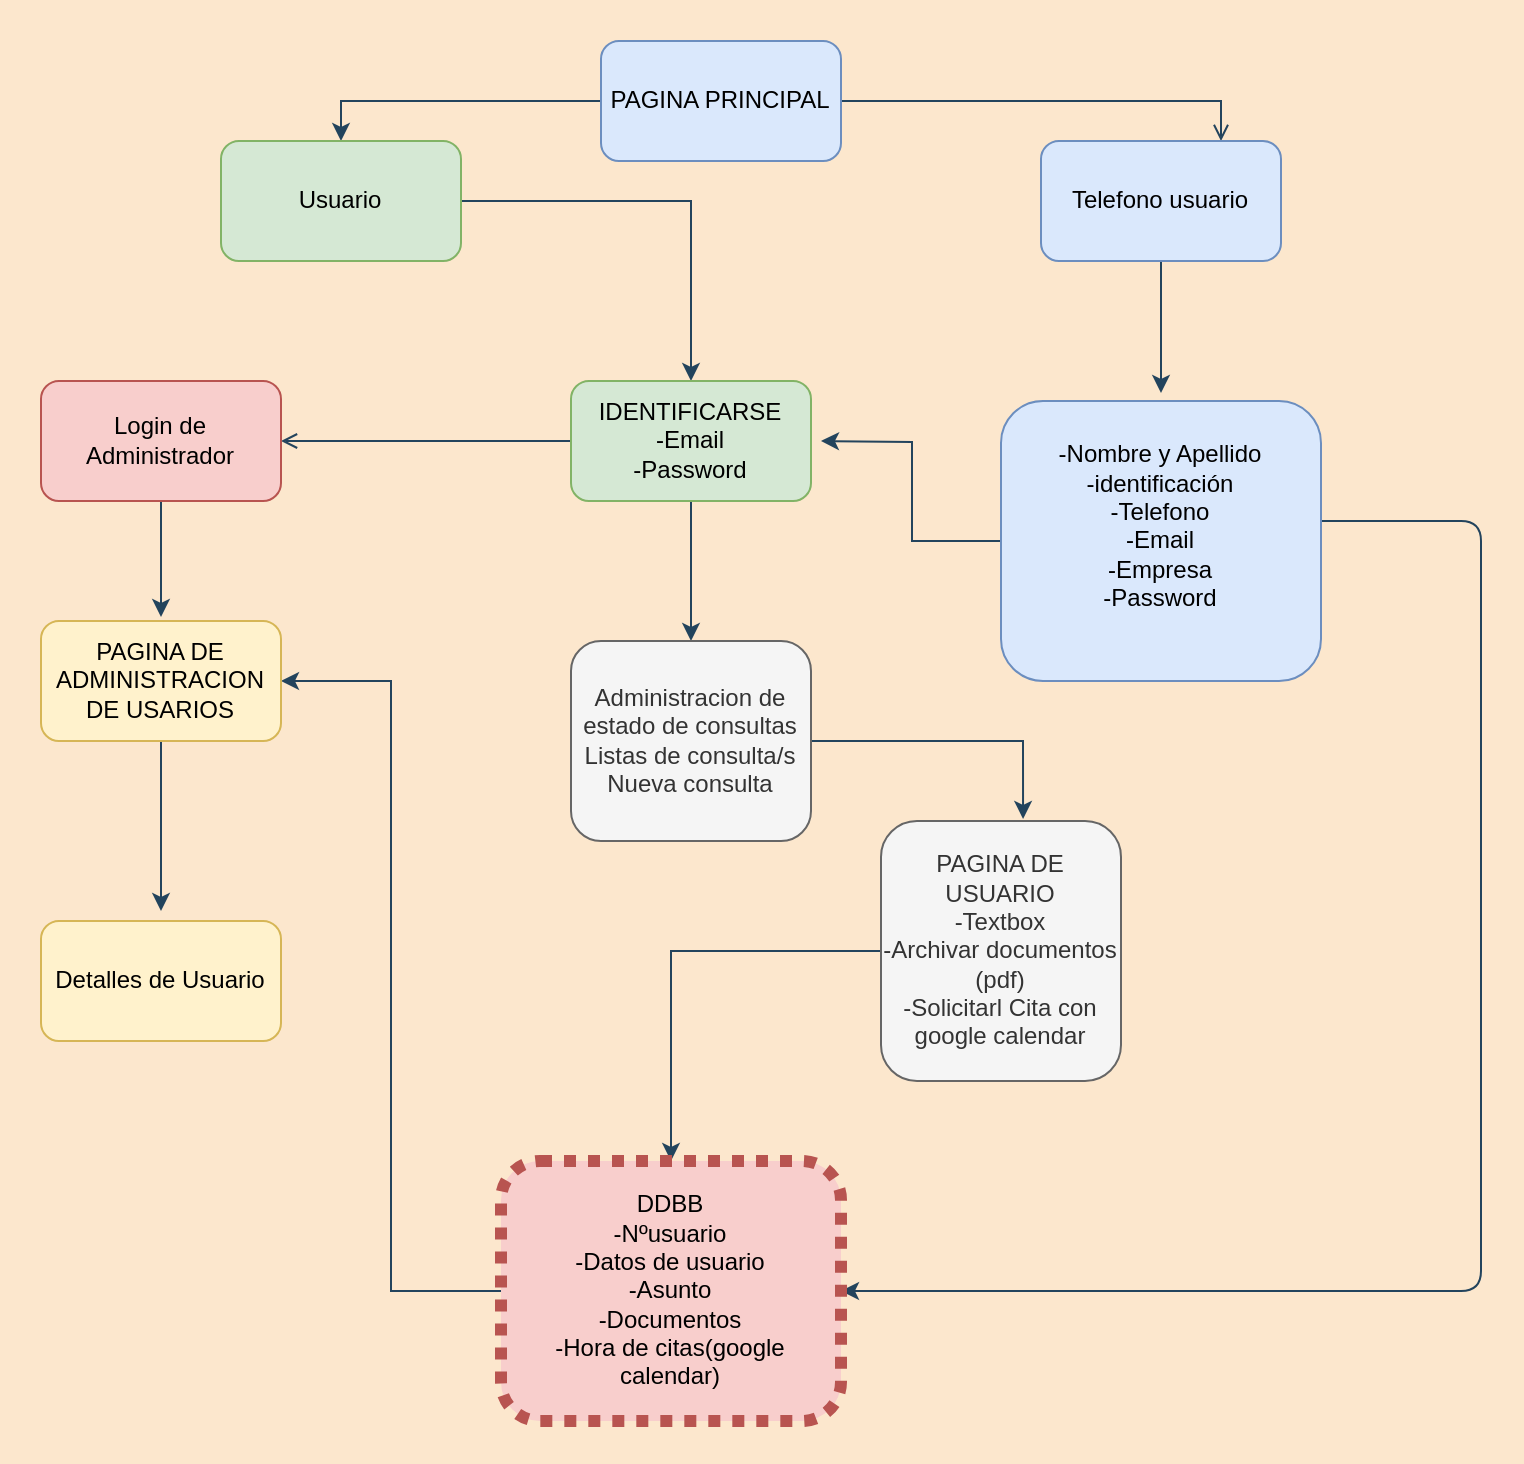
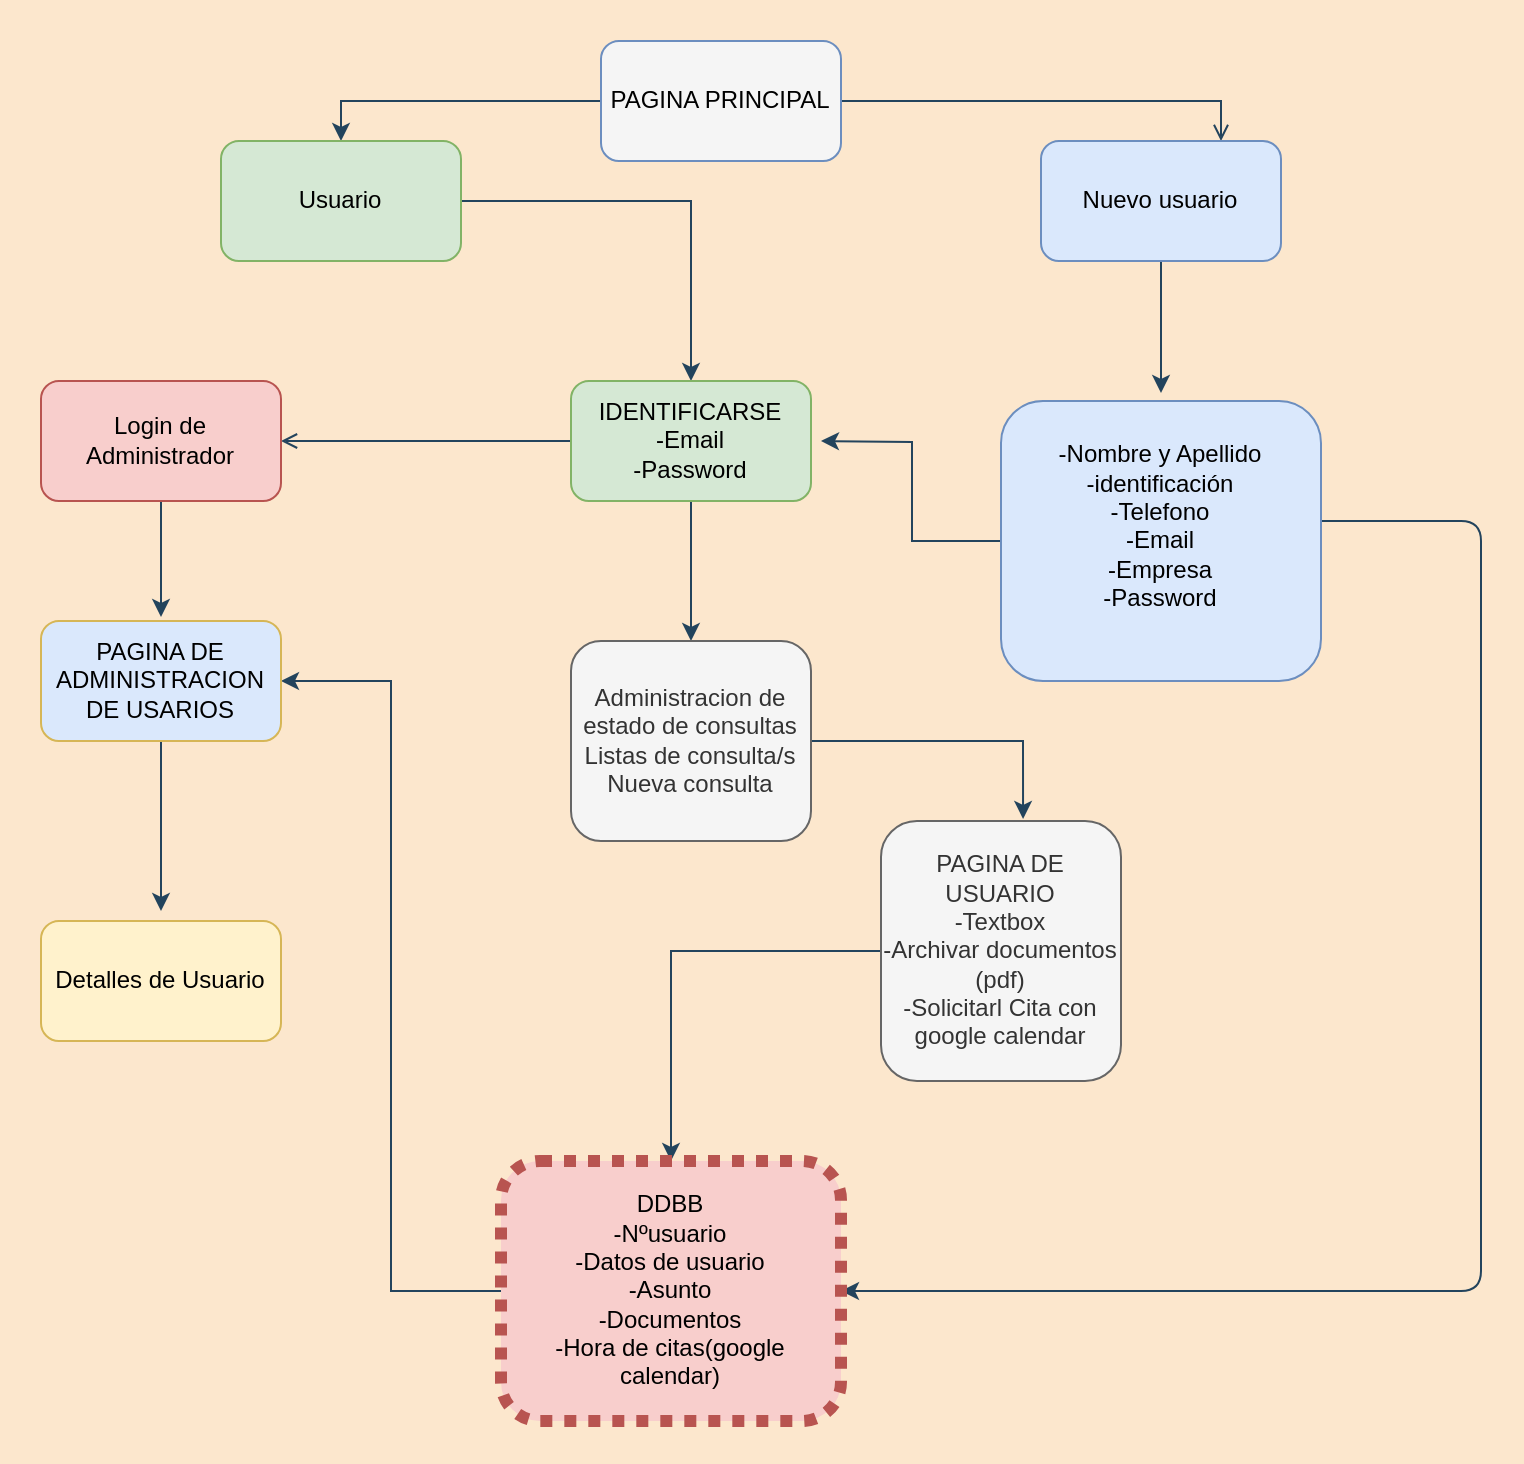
node "PAGINA PRINCIPAL": fillcolor #dae8fc -> #f5f5f5
node "Telefono usuario": label "Telefono usuario" -> "Nuevo usuario"
node "PAGINA DE ADMINISTRACION DE USARIOS": fillcolor #fff2cc -> #dae8fc
